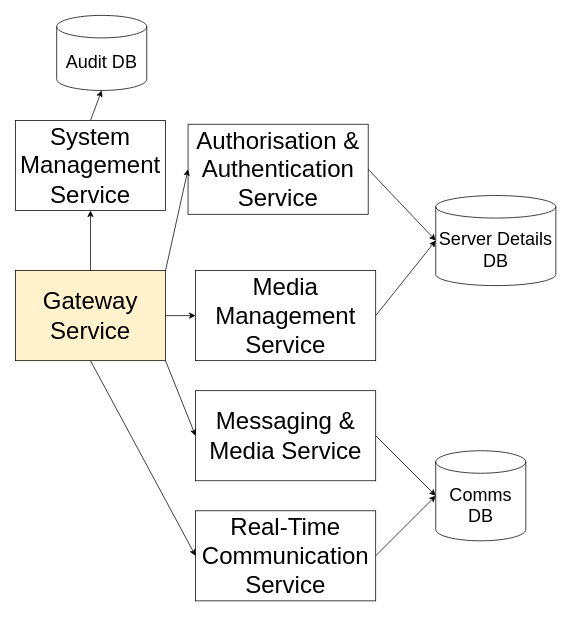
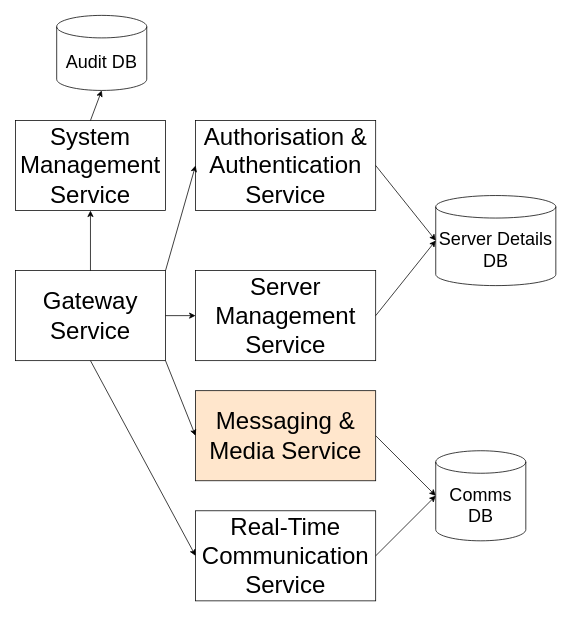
node "Authorisation & Authentication Service": moved (278, 169) -> (285, 165)
node "Gateway Service": fillcolor #fff2cc -> #ffffff
node "Media Management Service": label "Media Management Service" -> "Server Management Service"
node "Messaging & Media Service": fillcolor #ffffff -> #ffe6cc
